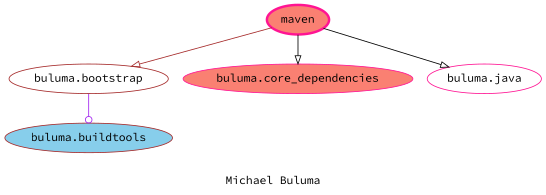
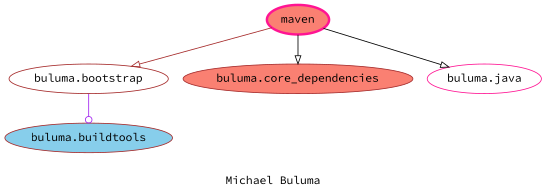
node "buluma.core_dependencies": color deeppink -> brown
